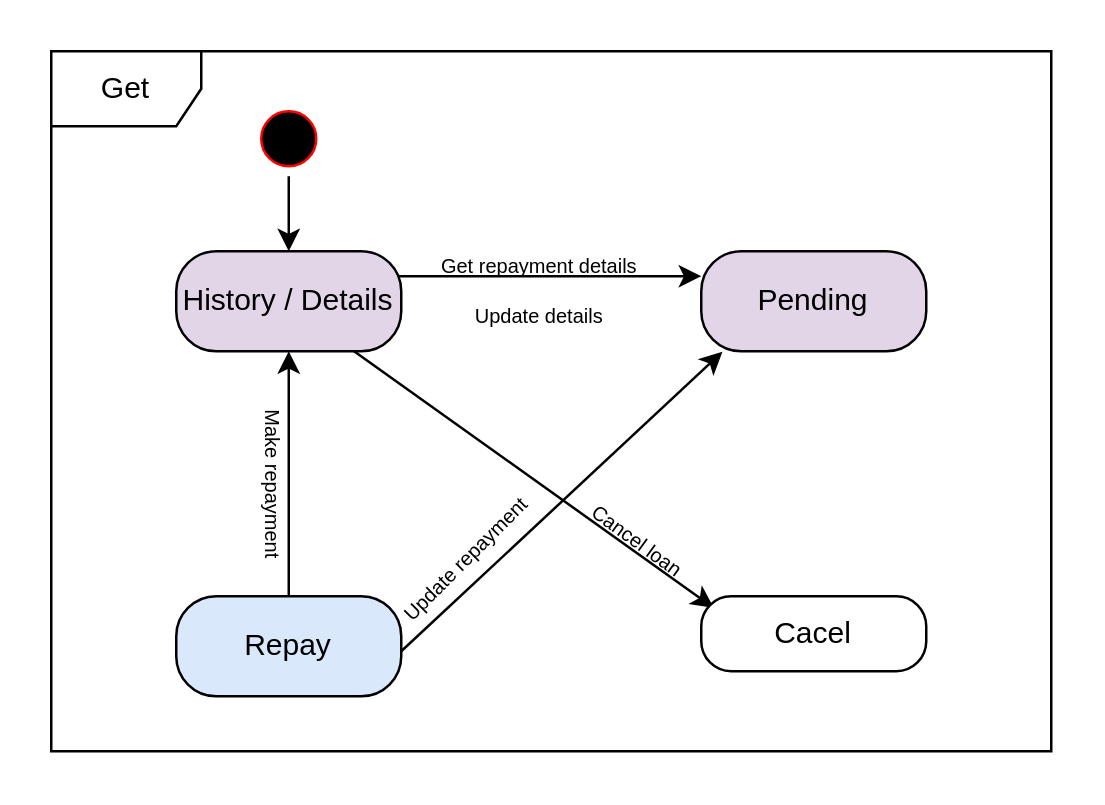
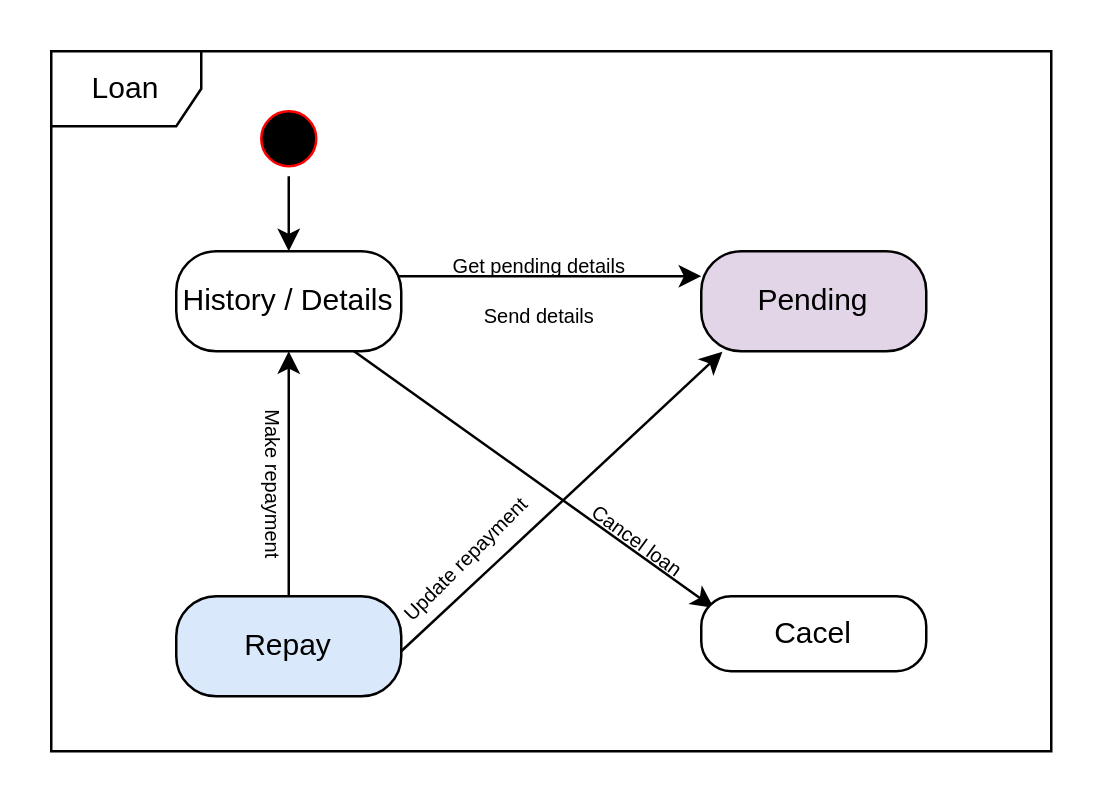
node "Get": label "Get" -> "Loan"
node "Get repayment details": label "Get repayment details" -> "Get pending details"
node "History / Details": fillcolor #e1d5e7 -> #ffffff
node "Update details": label "Update details" -> "Send details"
